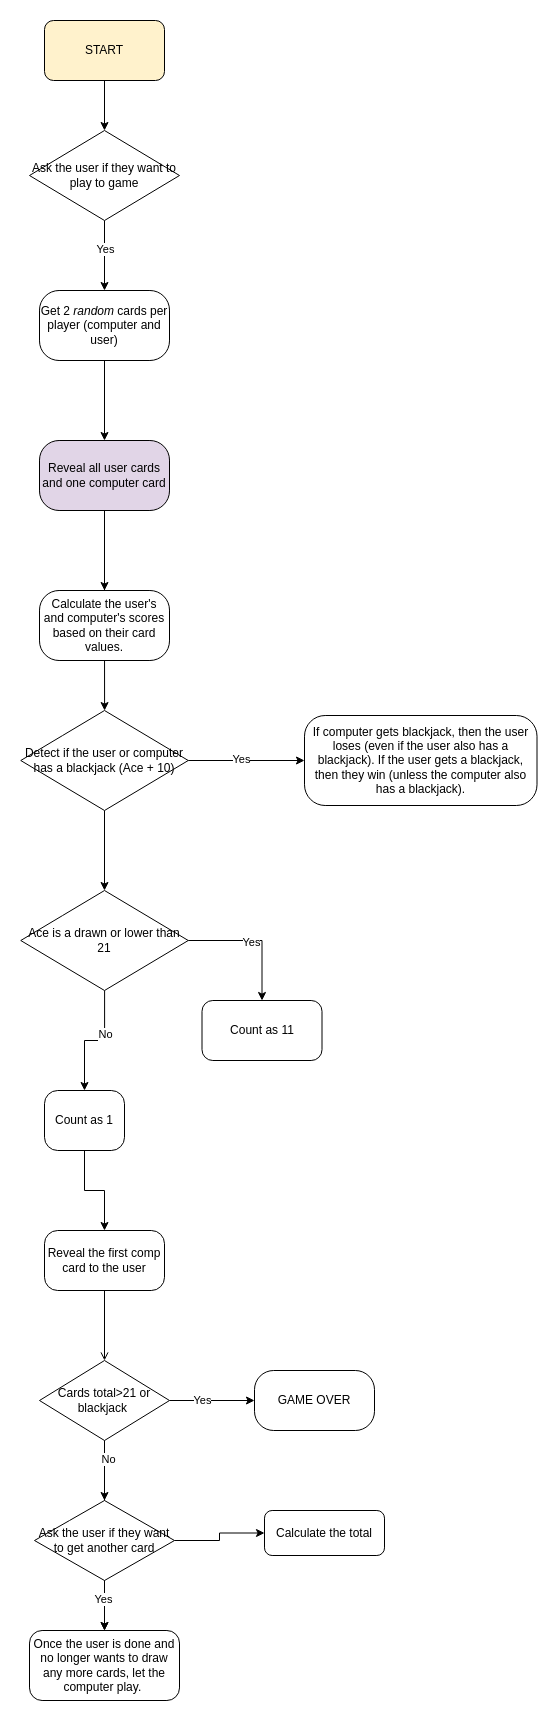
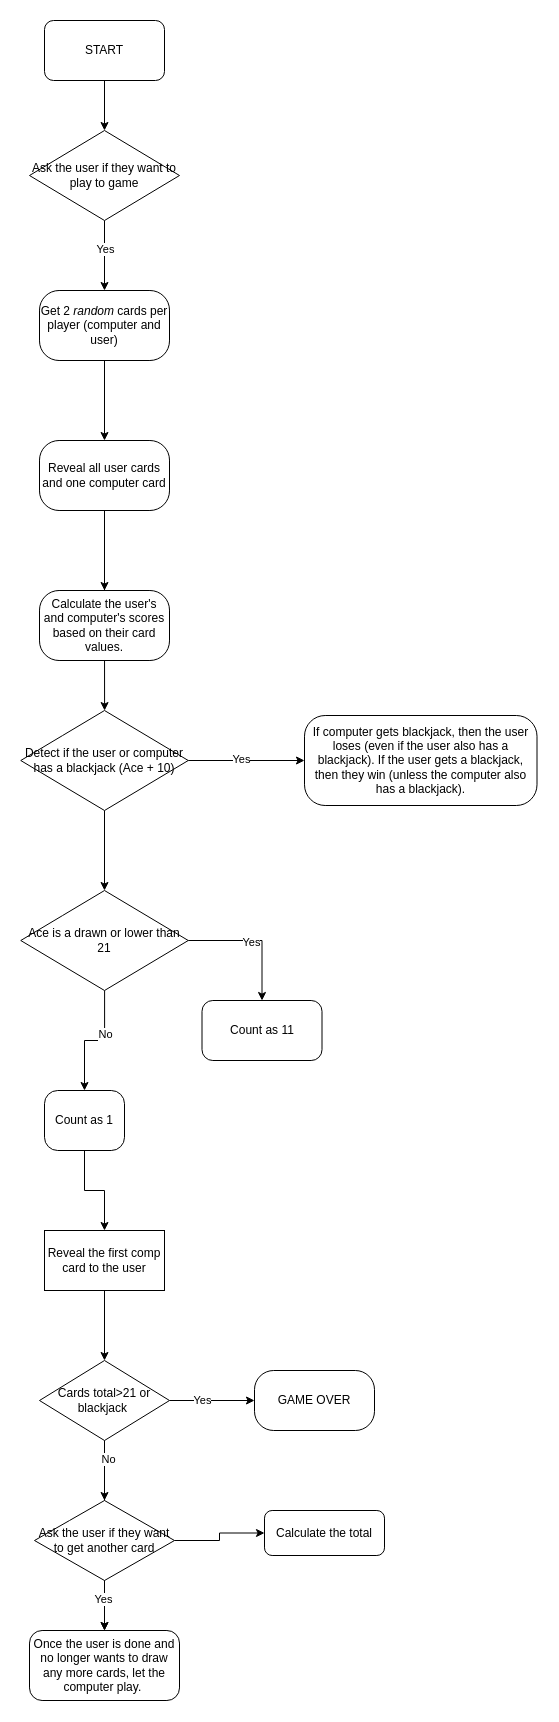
node "START": fillcolor #fff2cc -> #ffffff
node "Reveal all user cards and one computer card": fillcolor #e1d5e7 -> #ffffff
node "Reveal the first comp card to the user": shape rounded rectangle -> rectangle
edge "Reveal the first comp card to the user" -> "Cards total>21 or blackjack": arrowhead open -> classic
